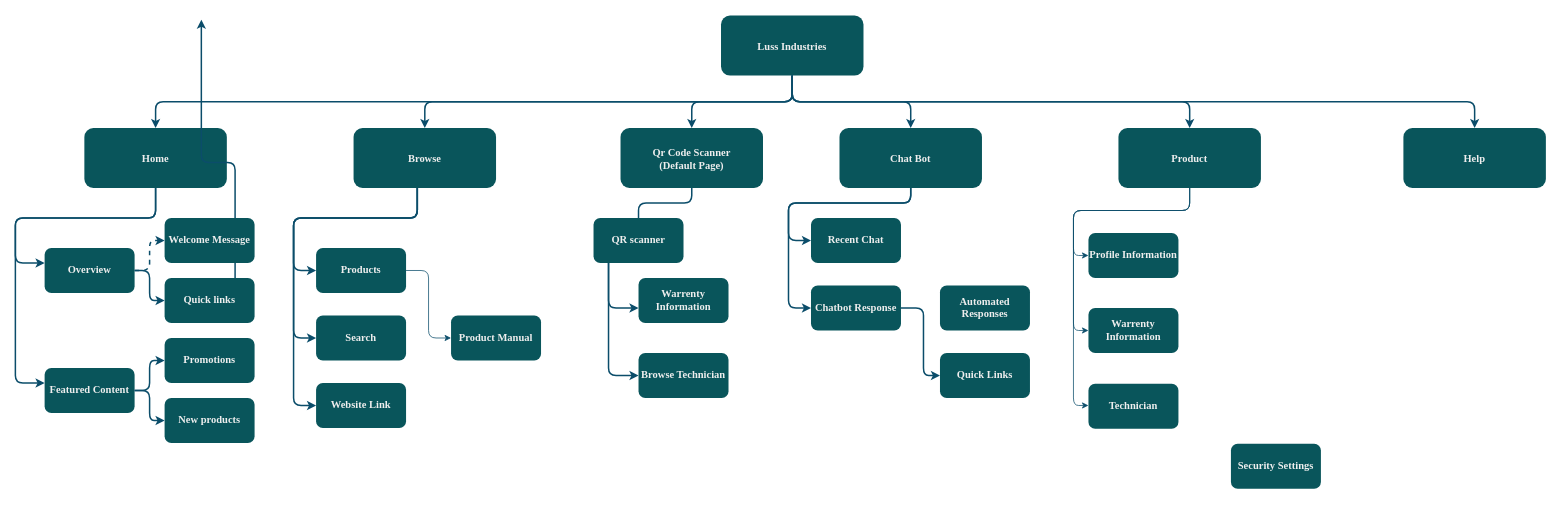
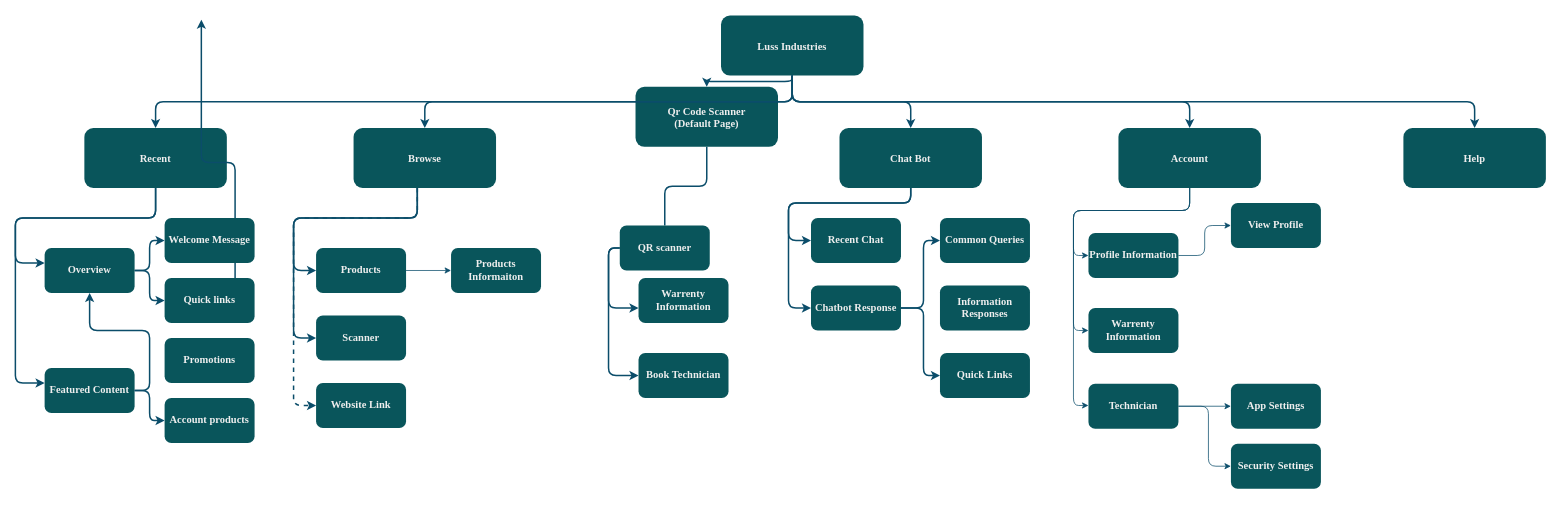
node "Qr Code Scanner (Default Page)": moved (692, 158) -> (707, 117)
node "Home": label "Home" -> "Recent"
node "Product": label "Product" -> "Account"
node "View Profile": added
node "QR scanner": moved (639, 240) -> (665, 248)
node "Common Queries": added
edge "Profile Information" -> "View Profile": added
edge "Overview" -> "Welcome Message": style dashed -> solid
edge "Products" -> "Products Informaiton": added
node "Products Informaiton": added
edge "Chatbot Response" -> "Common Queries": added
node "Automated Responses": label "Automated Responses" -> "Information Responses"
edge "Products" -> "Product Manual": removed
node "Search": label "Search" -> "Scanner"
node "Product Manual": removed
edge "Featured Content" -> "Promotions": now "Featured Content" -> "Overview"
node "Browse Technician": label "Browse Technician" -> "Book Technician"
edge "Browse" -> "Website Link": style solid -> dashed
edge "Technician" -> "App Settings": added
node "App Settings": added
node "New products": label "New products" -> "Account products"
edge "Technician" -> "Security Settings": added
